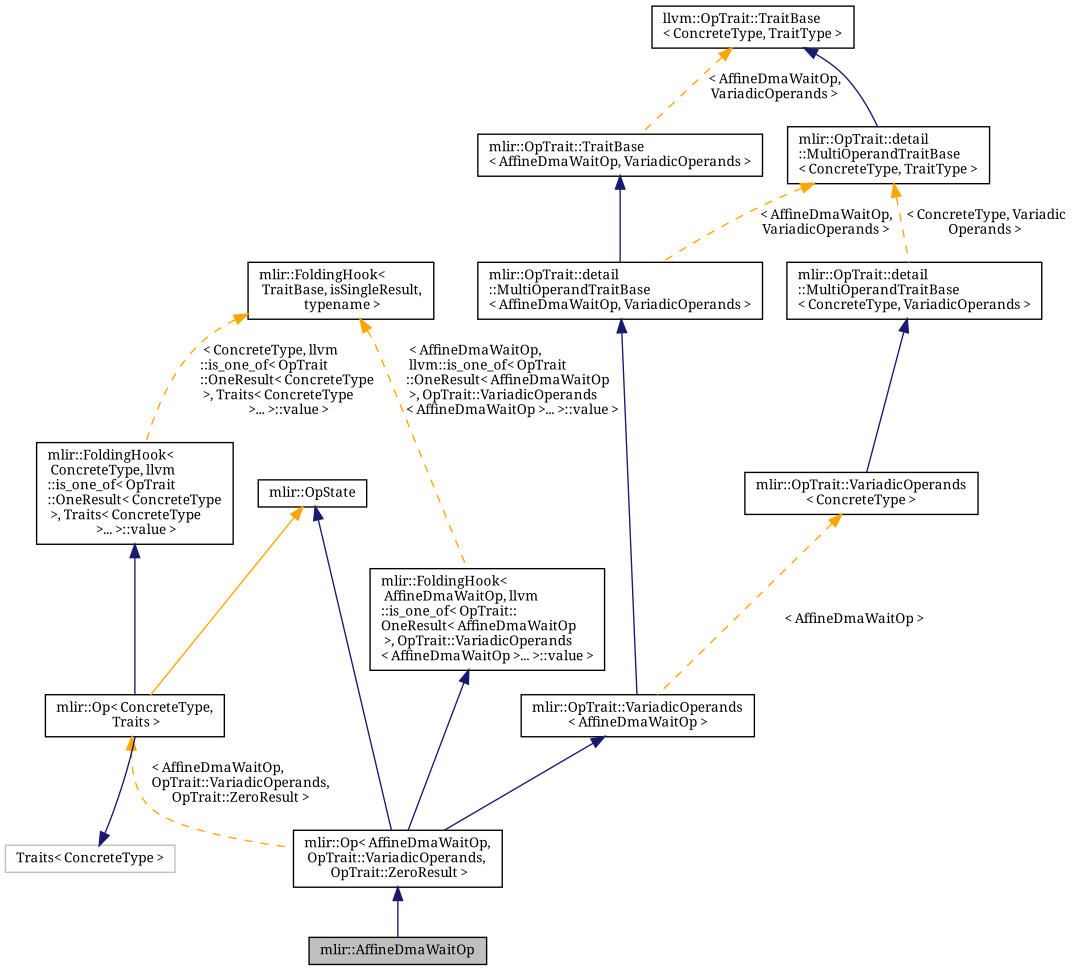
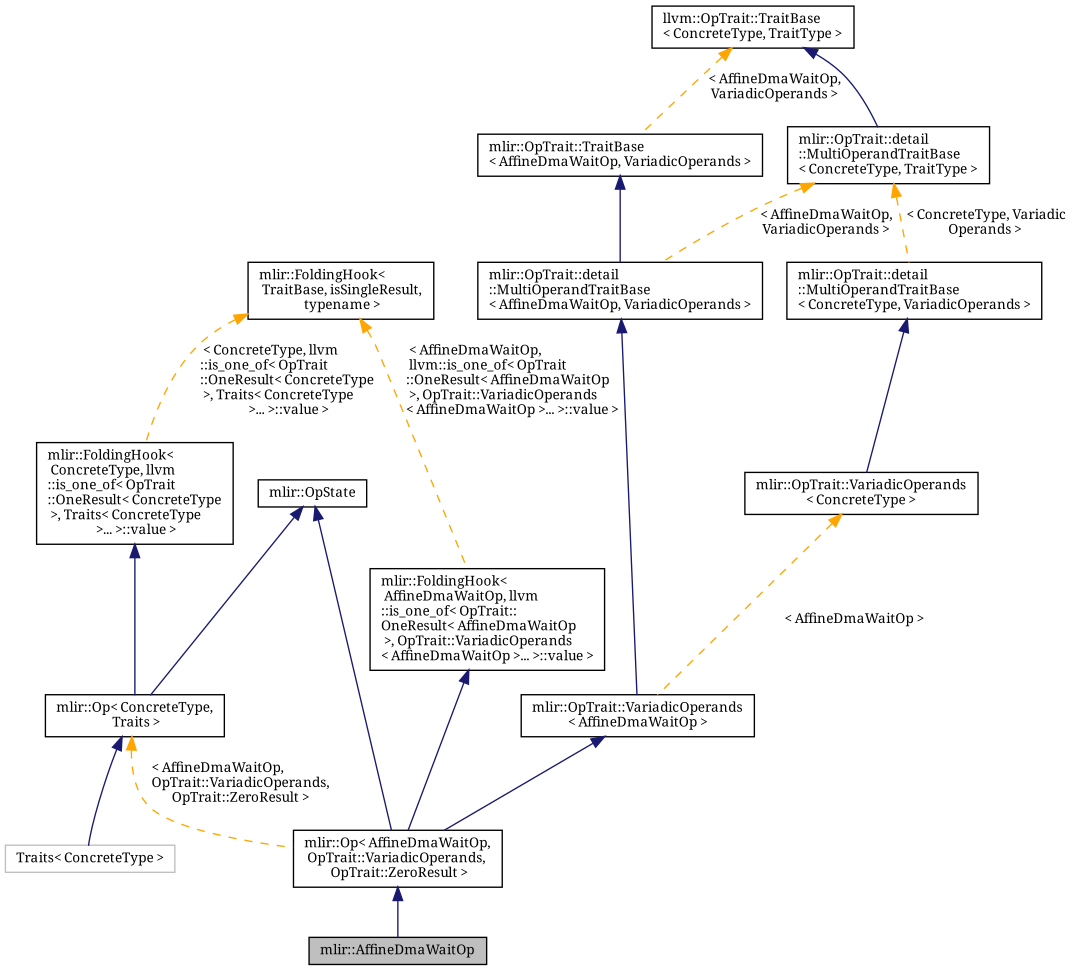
edge "mlir::Op< ConcreteType, Traits >" -> "mlir::OpState": color orange -> midnightblue
edge "mlir::Op< ConcreteType, Traits >" -> "Traits< ConcreteType >": reversed
